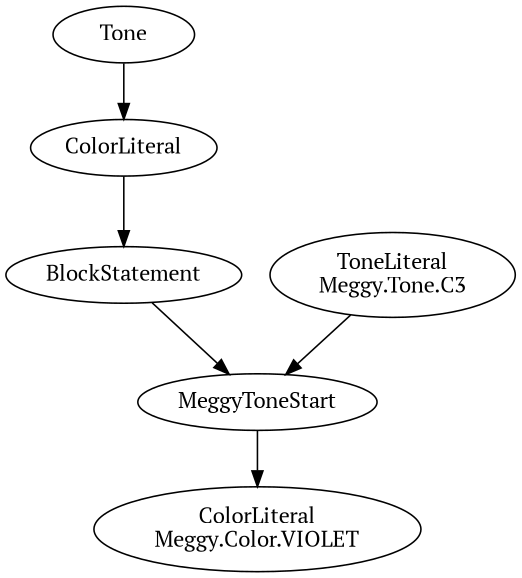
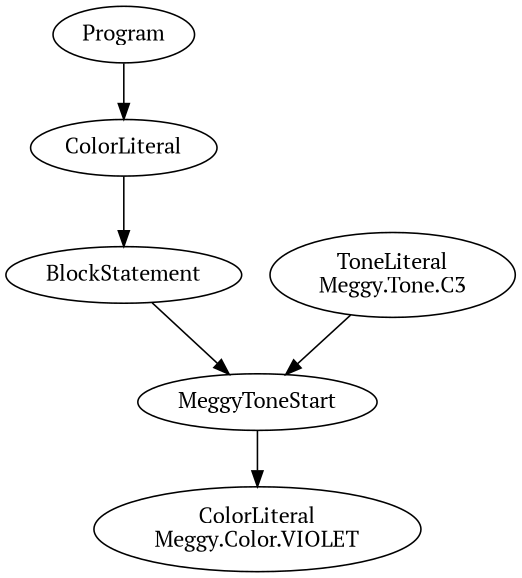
node "Tone": label "Tone" -> "Program"
